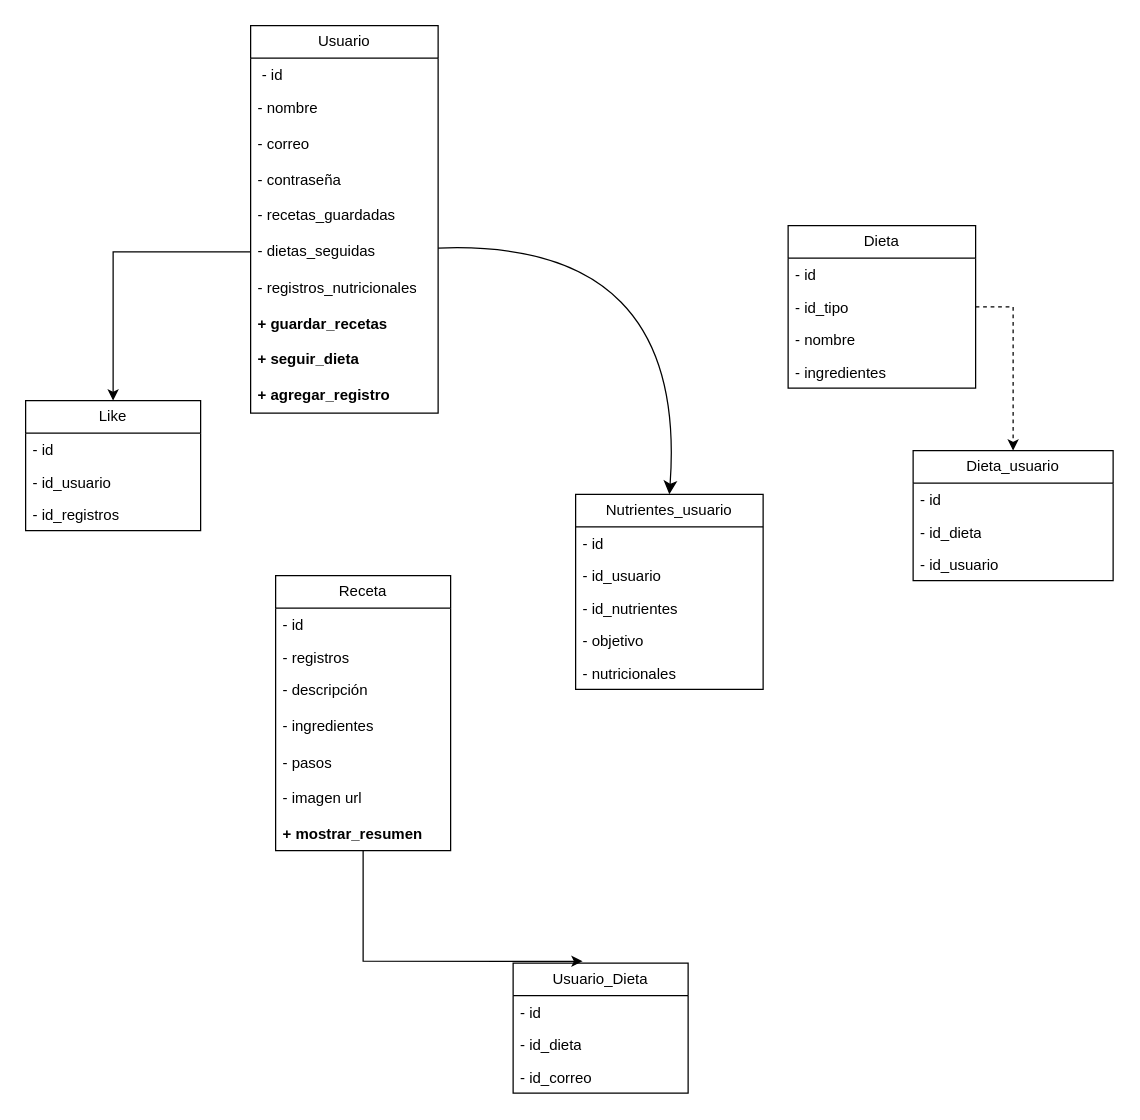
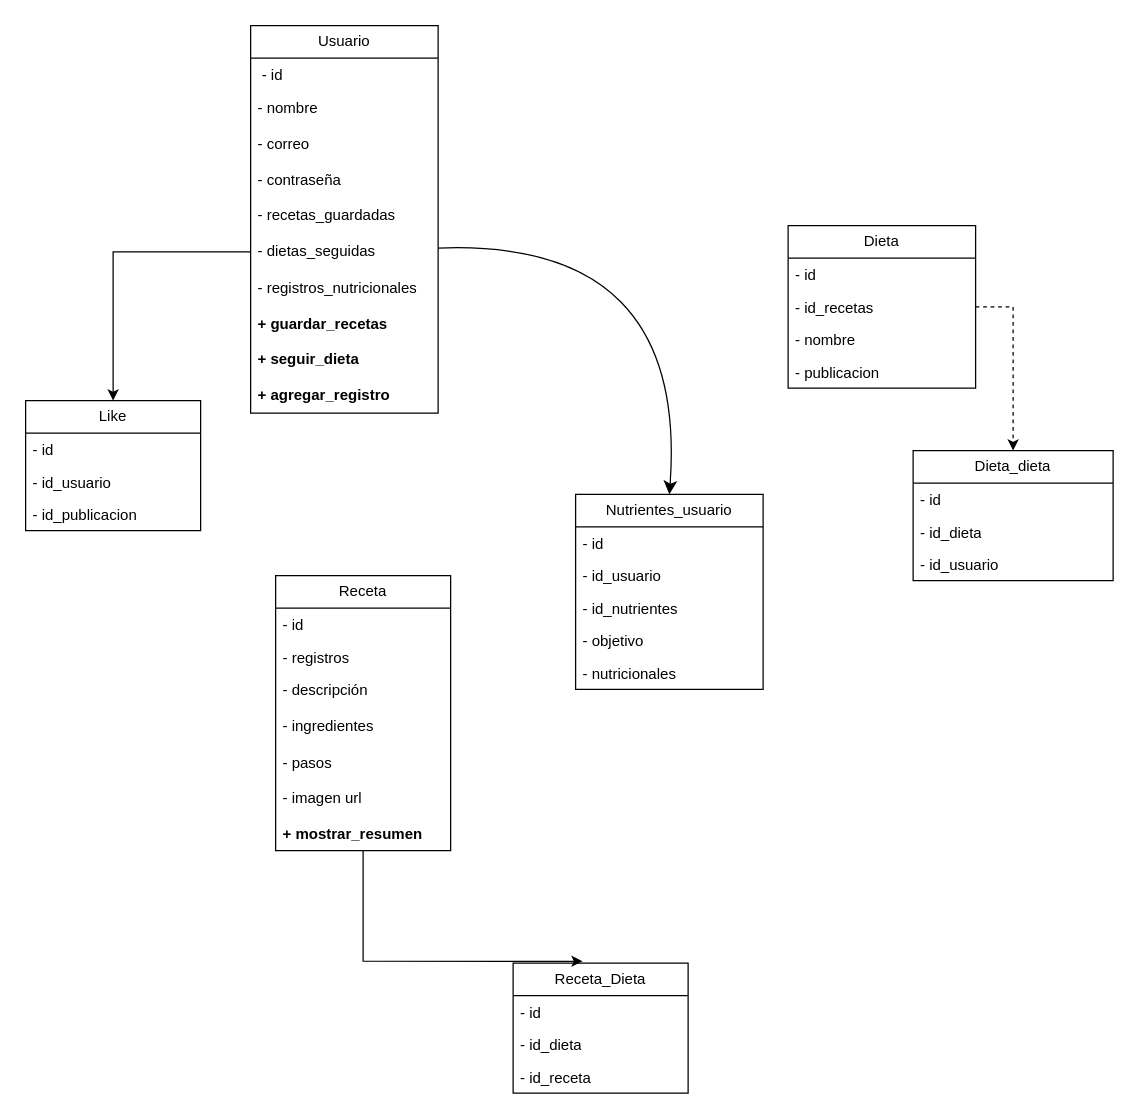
node "- id_tipo": label "- id_tipo" -> "- id_recetas"
node "- ingredientes": label "- ingredientes" -> "- publicacion"
node "Dieta_usuario": label "Dieta_usuario" -> "Dieta_dieta"
node "- id_registros": label "- id_registros" -> "- id_publicacion"
node "Usuario_Dieta": label "Usuario_Dieta" -> "Receta_Dieta"
node "- id_correo": label "- id_correo" -> "- id_receta"
